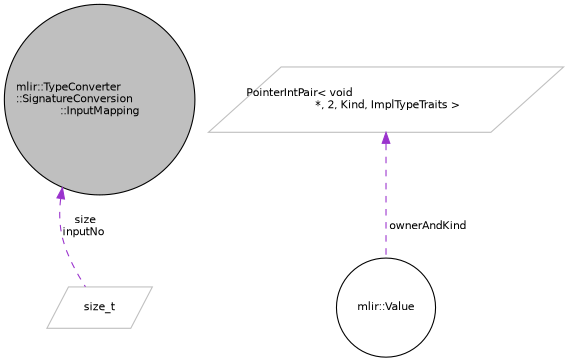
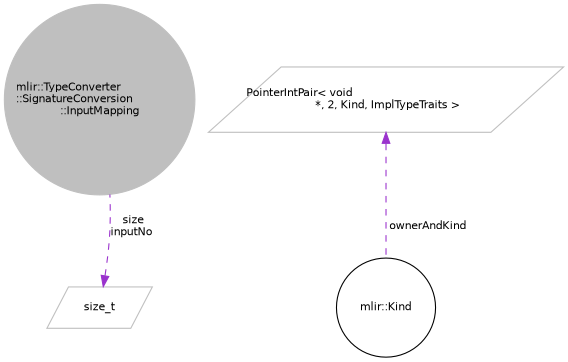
node "mlir::TypeConverter ::SignatureConversion ::InputMapping": color black -> grey75
edge "size_t" -> "mlir::TypeConverter ::SignatureConversion ::InputMapping": reversed
node "mlir::Value": label "mlir::Value" -> "mlir::Kind"
